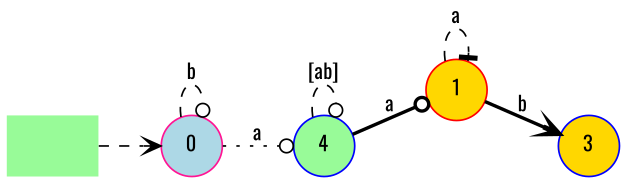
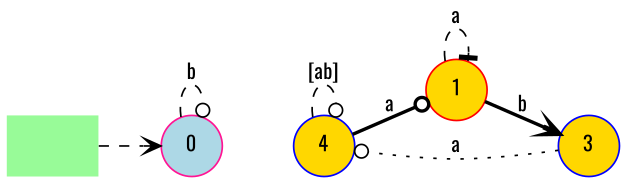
edge "0" -> "4": now "3" -> "4"
node "4": fillcolor palegreen -> gold
